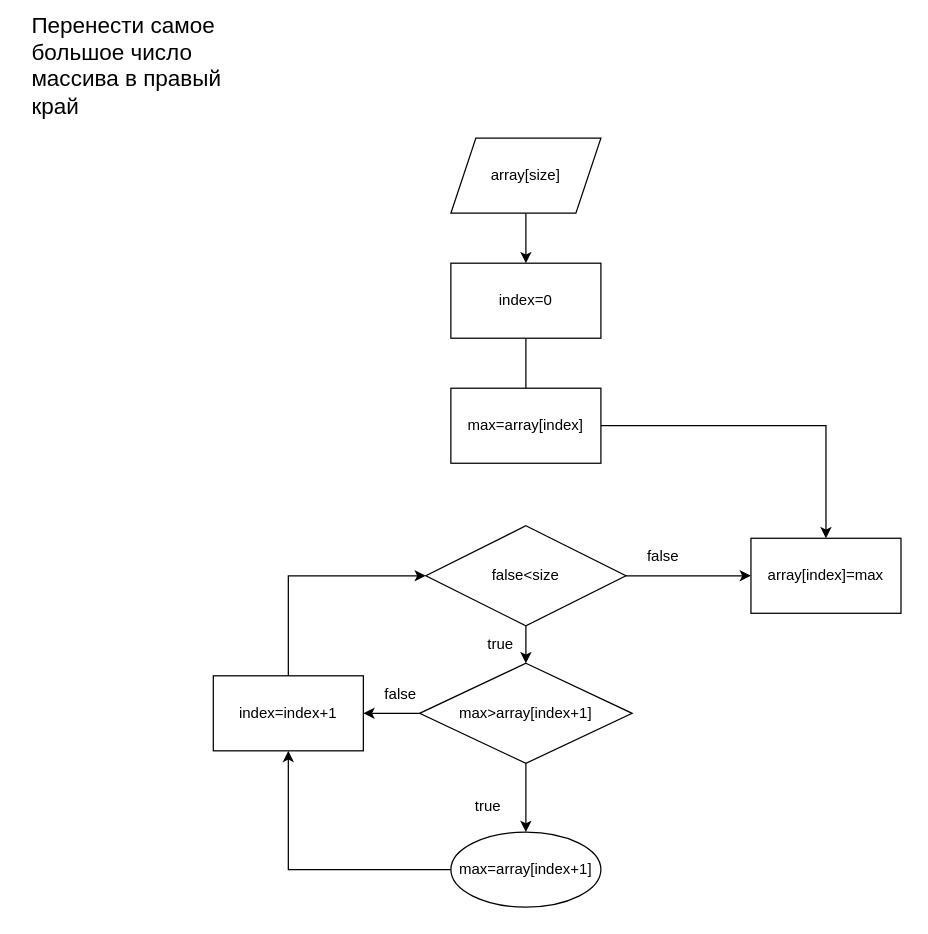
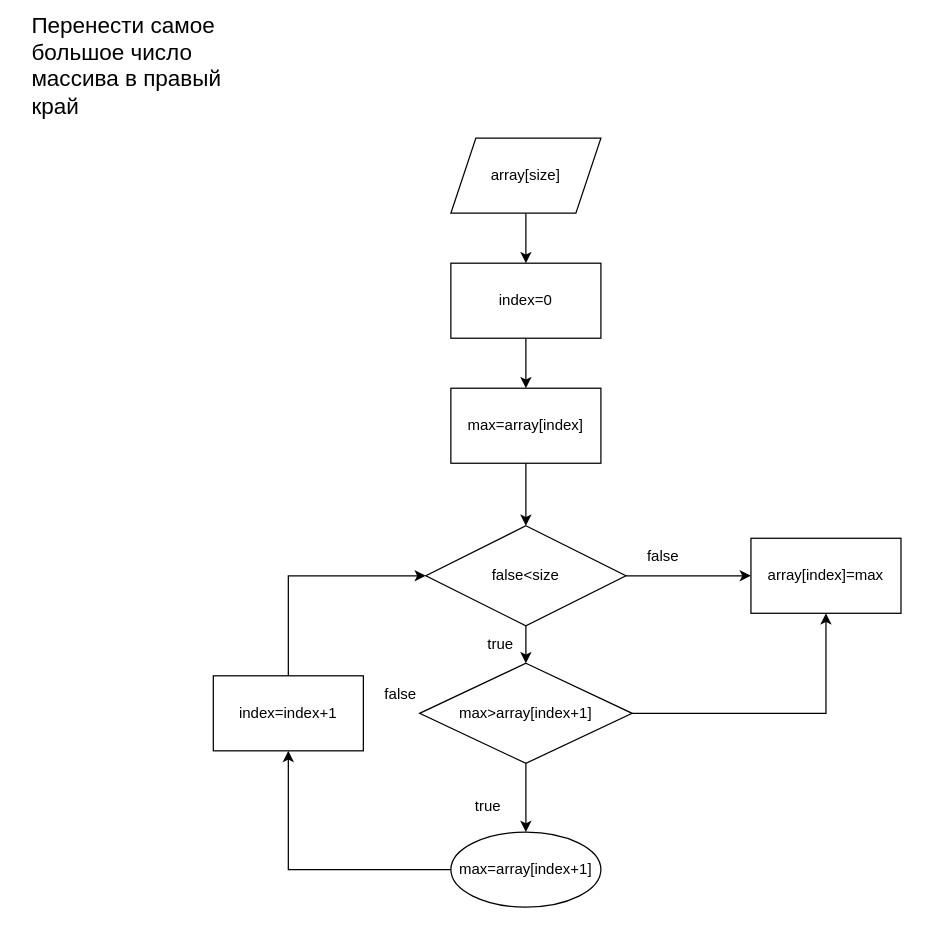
edge "index=0" -- "max=array[index]": arrowhead none -> classic
edge "max=array[index]" -> "array[index]=max": now "max=array[index]" -> "false<size"
edge "max>array[index+1]" -> "index=index+1": now "max>array[index+1]" -> "array[index]=max"
